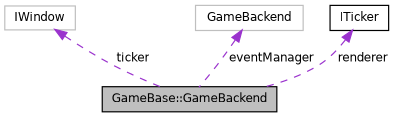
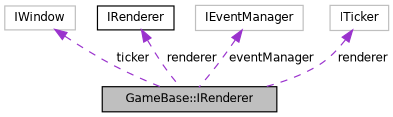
node "IRenderer": added
node "GameBackend": label "GameBackend" -> "IEventManager"
node "ITicker": color black -> grey75
node "GameBase::GameBackend": label "GameBase::GameBackend" -> "GameBase::IRenderer"
